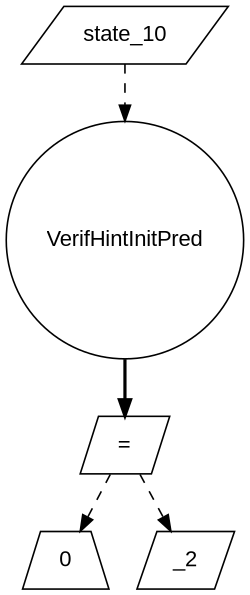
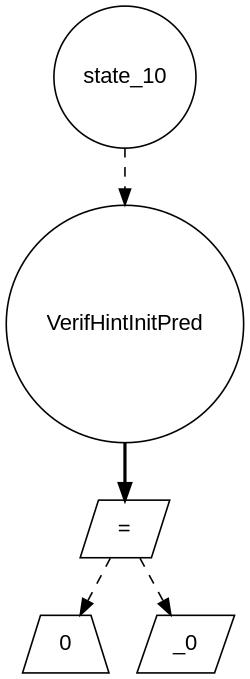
node "state_10": shape parallelogram -> circle
node "_2": label "_2" -> "_0"
